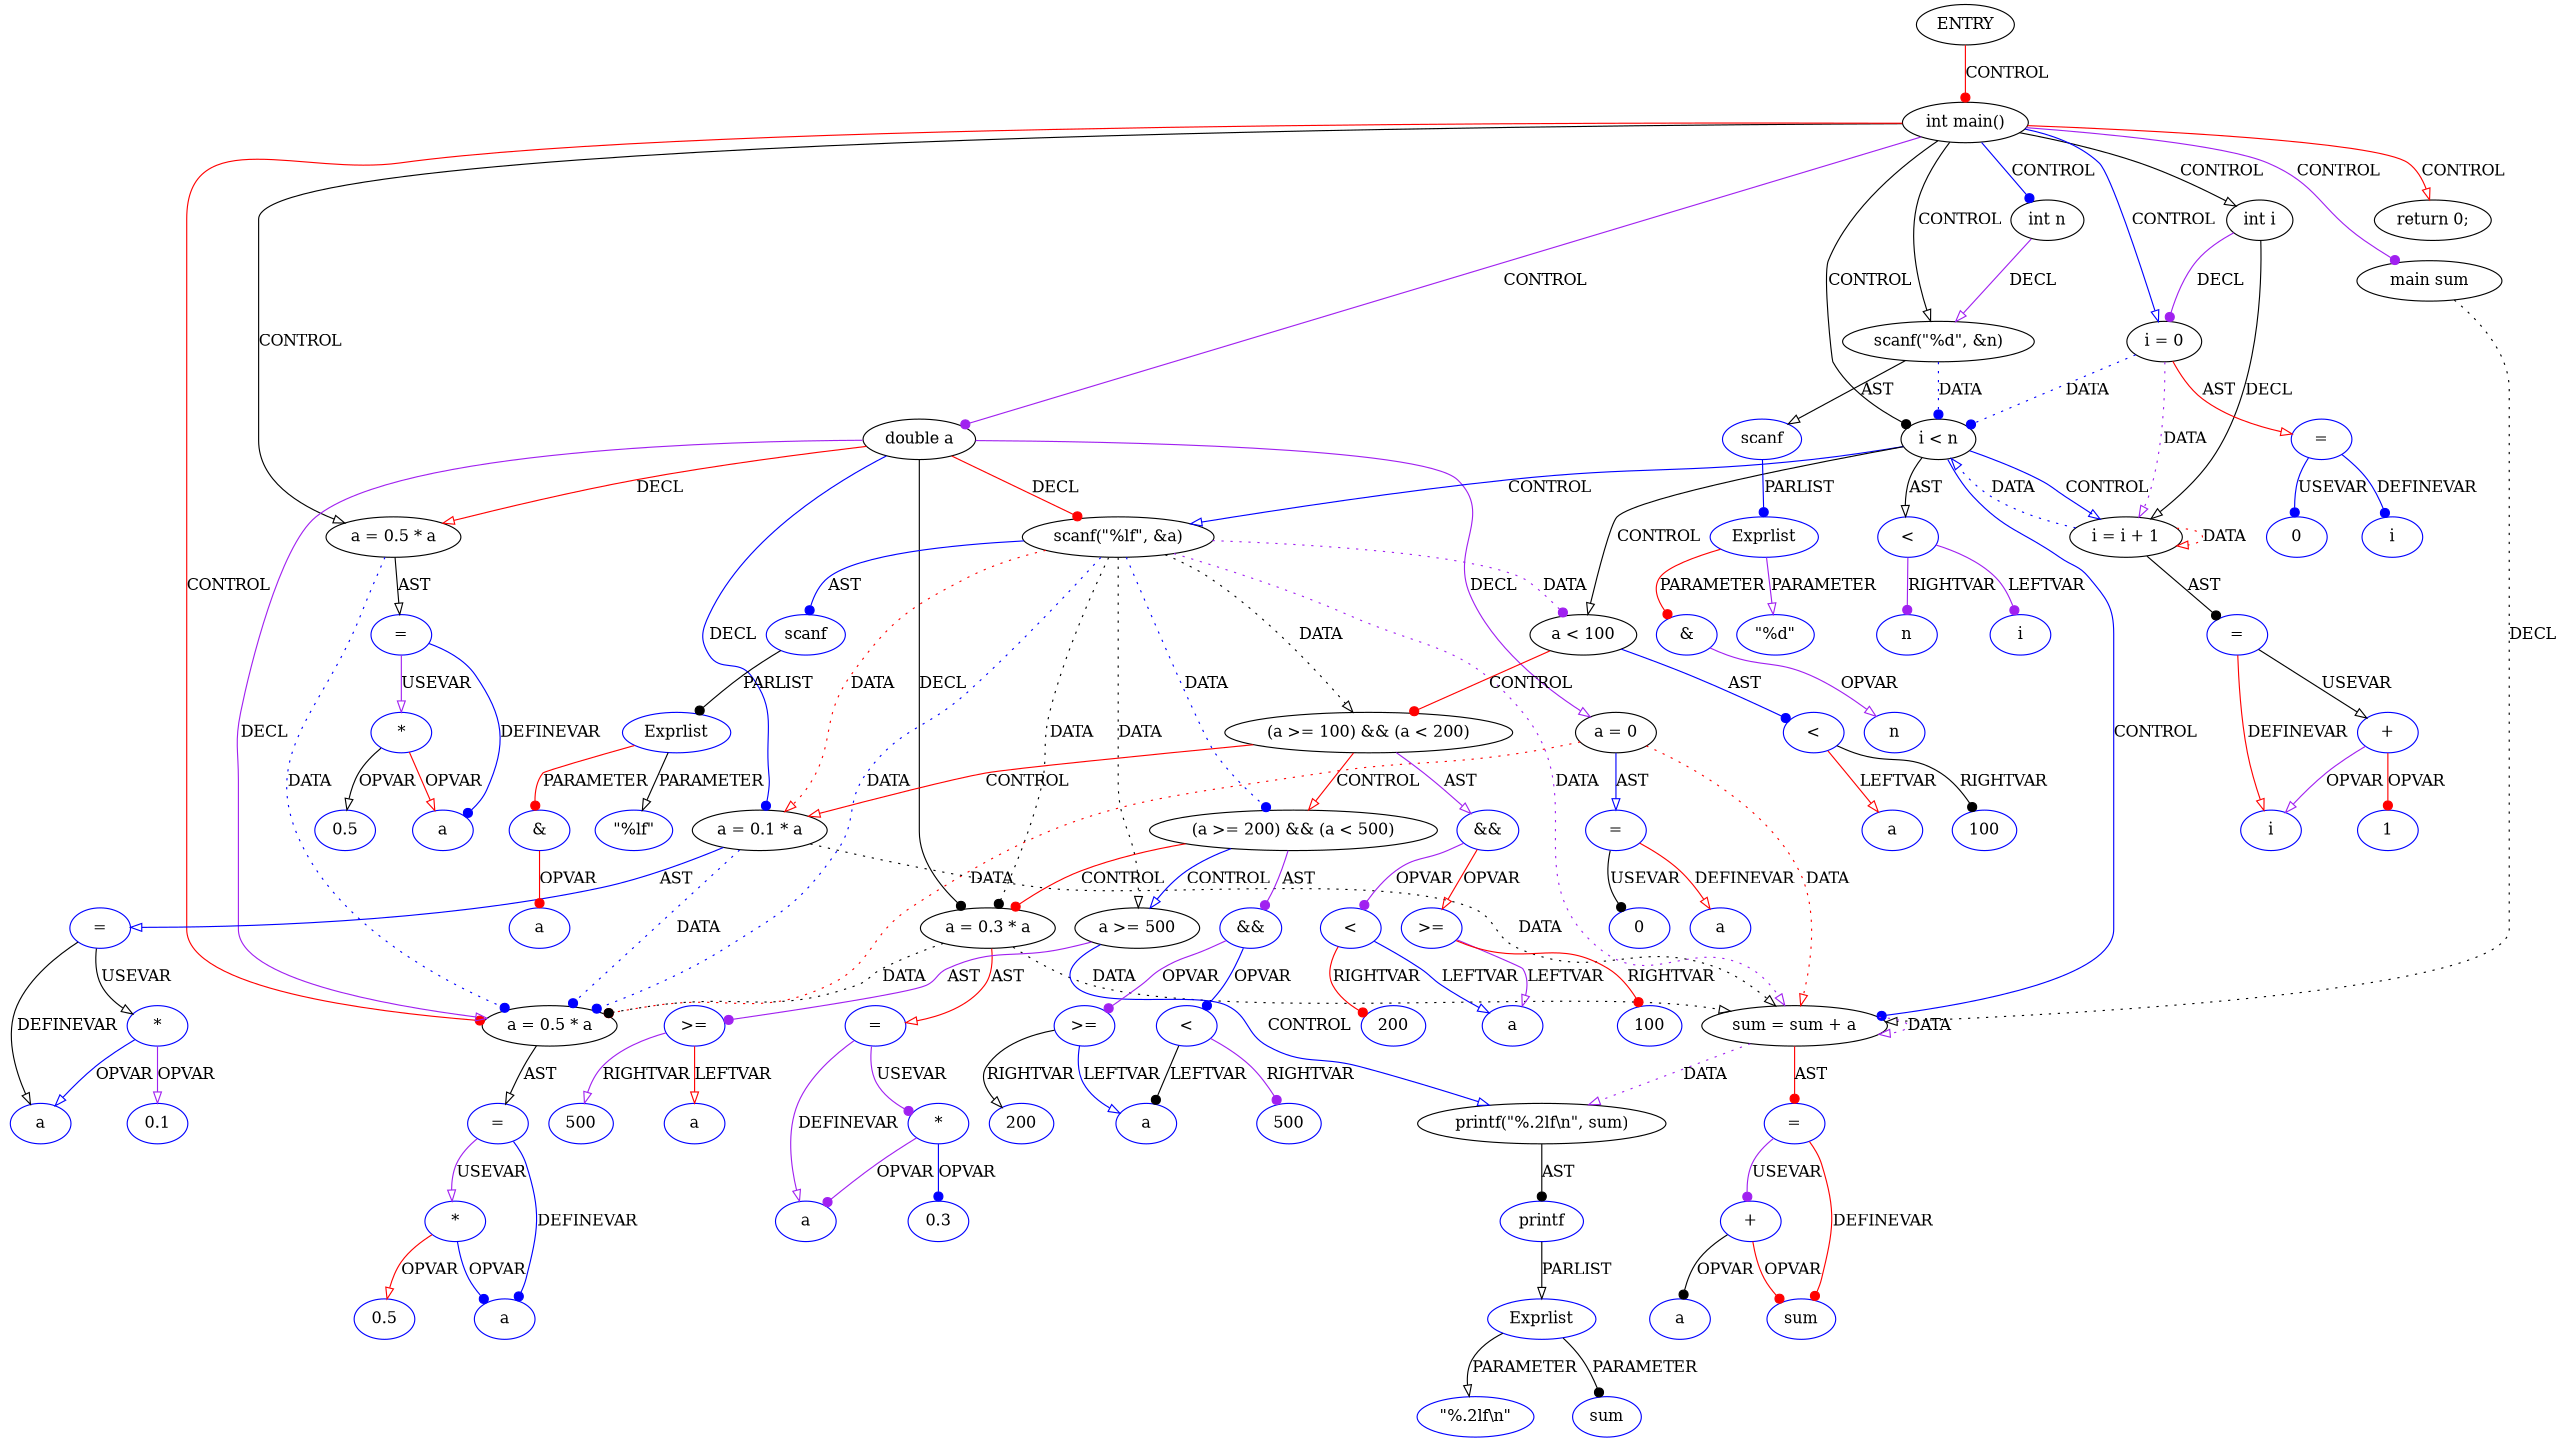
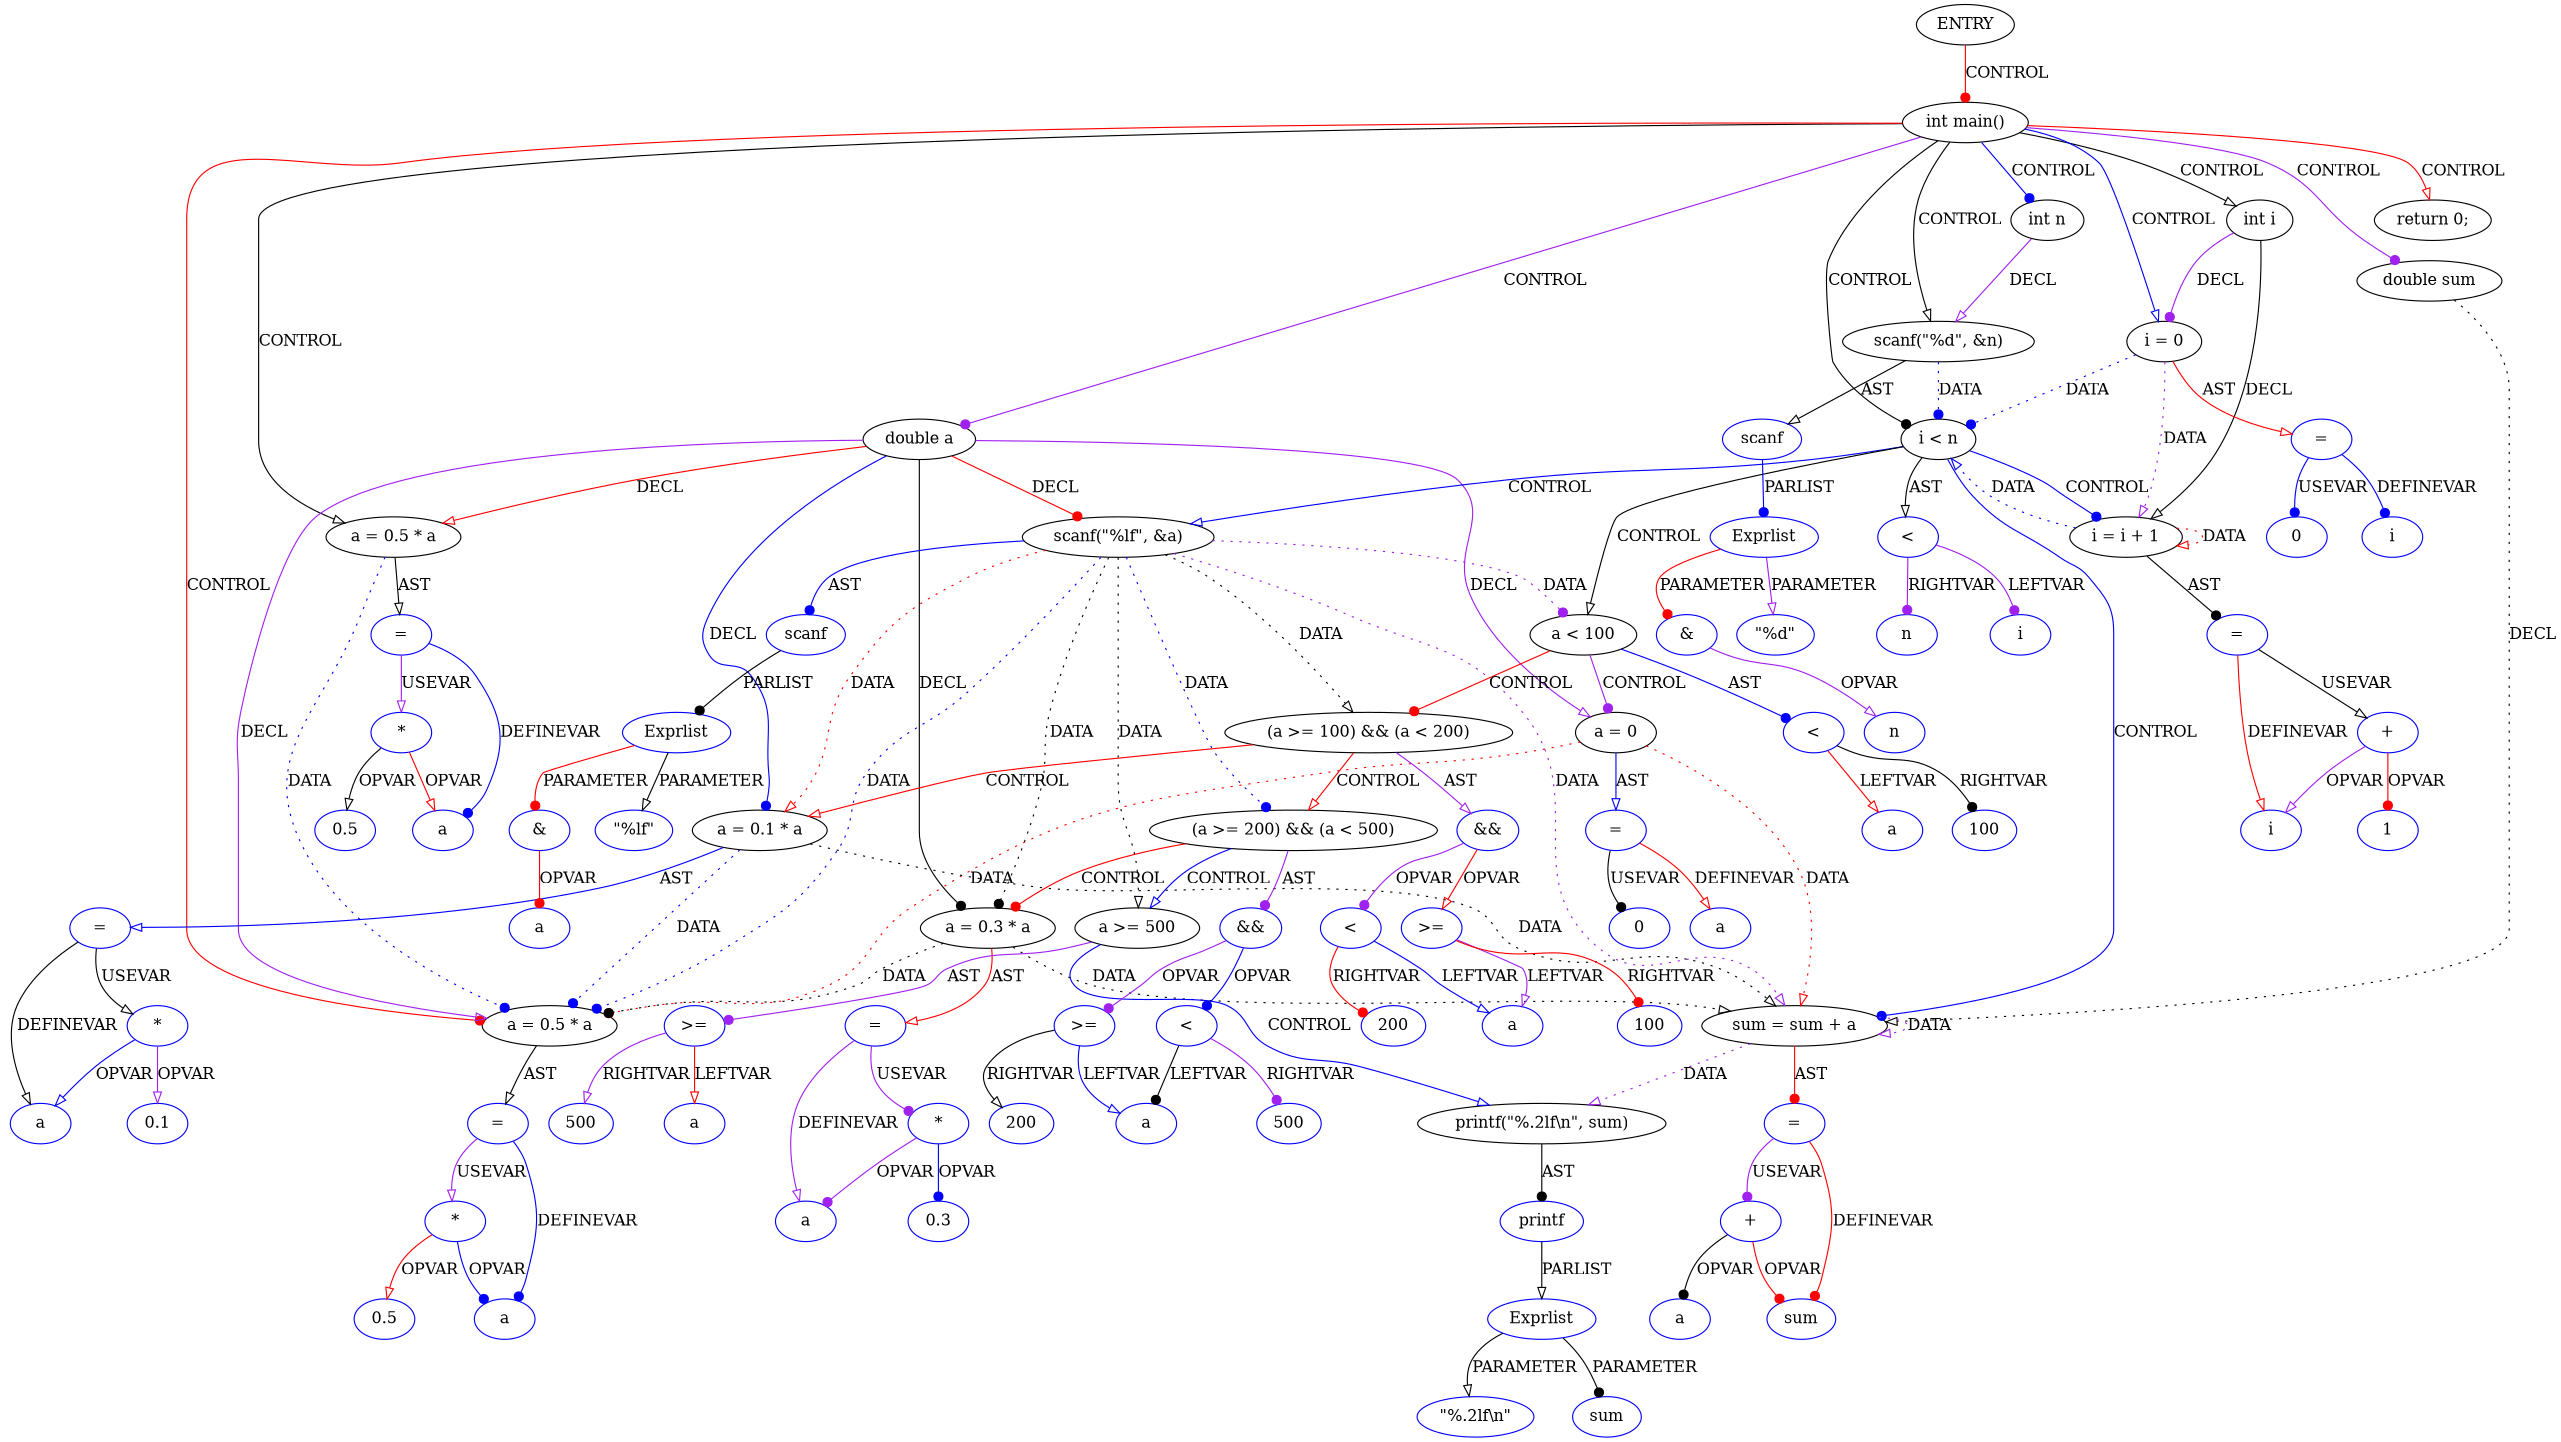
node "main sum": label "main sum" -> "double sum"
edge "i < n" -> "i = i + 1": arrowhead onormal -> dot
edge "a < 100" -> "a = 0": added, label "CONTROL"
